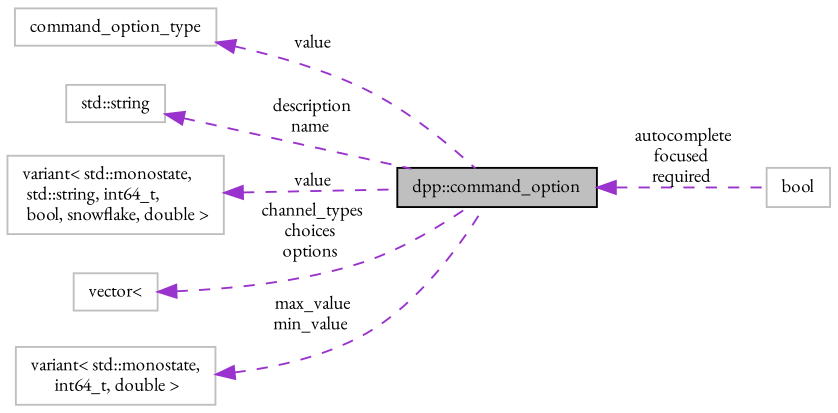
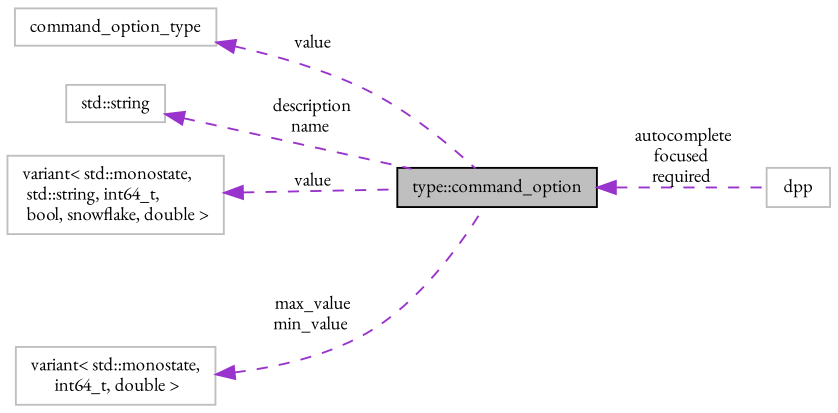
node "dpp::command_option": label "dpp::command_option" -> "type::command_option"
node "bool": label "bool" -> "dpp"
node "vector<": removed
